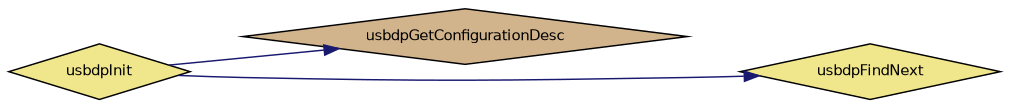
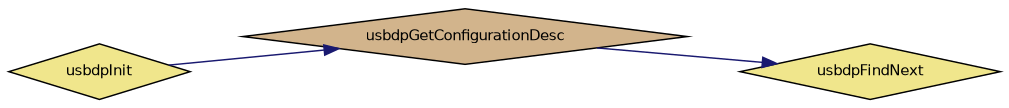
edge "usbdpInit" -> "usbdpFindNext": now "usbdpGetConfigurationDesc" -> "usbdpFindNext"
